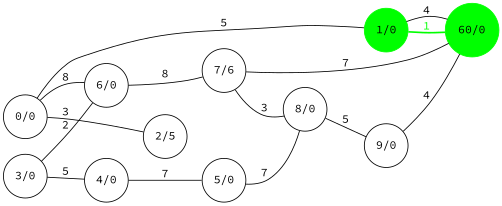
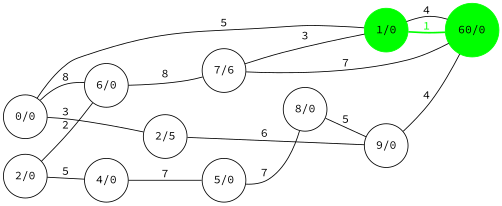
edge "7/6" -- "8/0": now "7/6" -- "1/0"
edge "2/5" -- "9/0": added, label "6"
node "3/0": label "3/0" -> "2/0"
